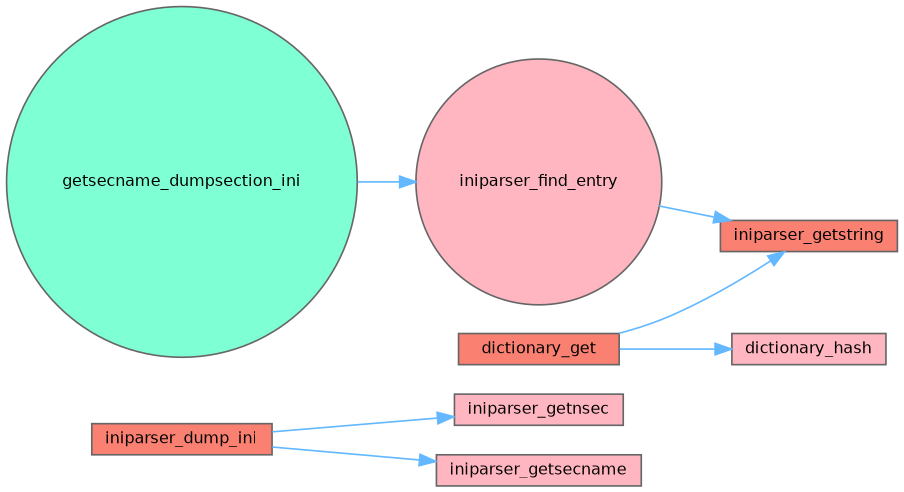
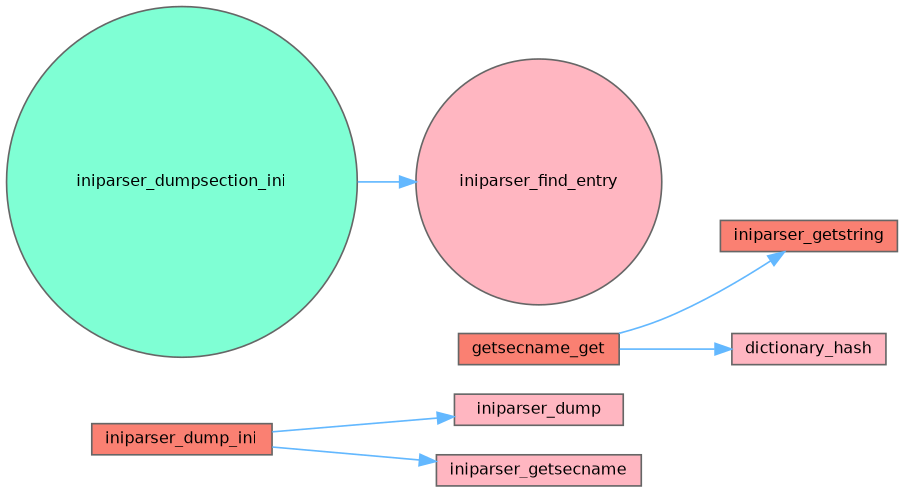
node "getsecname_dumpsection_ini": label "getsecname_dumpsection_ini" -> "iniparser_dumpsection_ini"
edge "iniparser_find_entry" -> "iniparser_getstring": removed
node "dictionary_get": label "dictionary_get" -> "getsecname_get"
node "iniparser_getnsec": label "iniparser_getnsec" -> "iniparser_dump"
